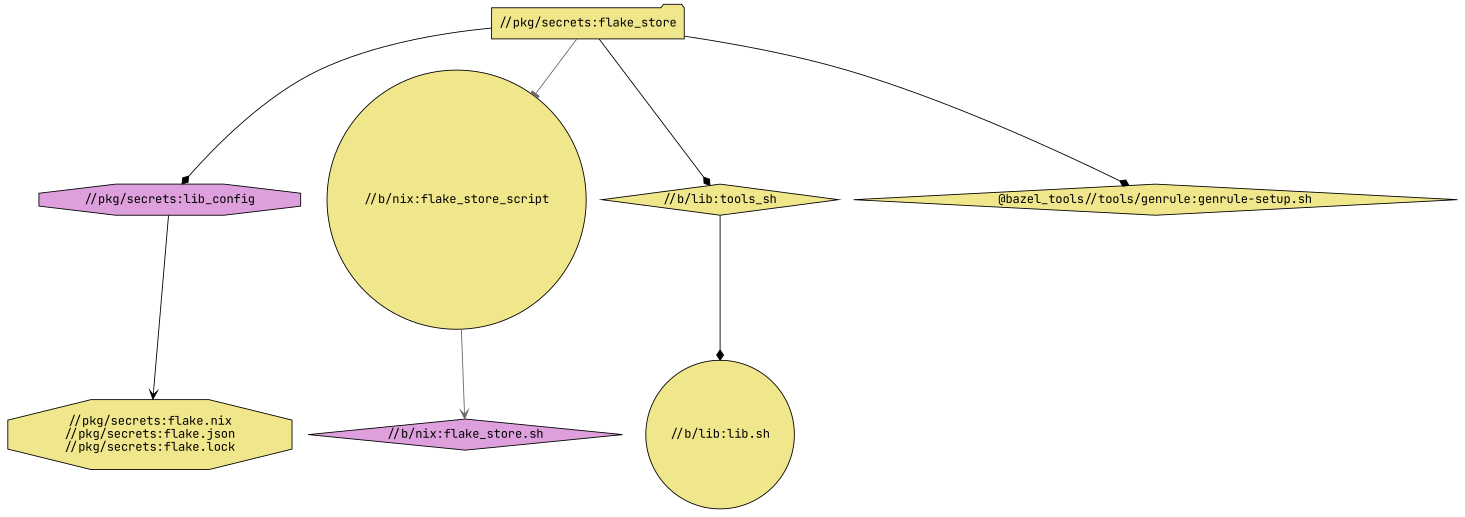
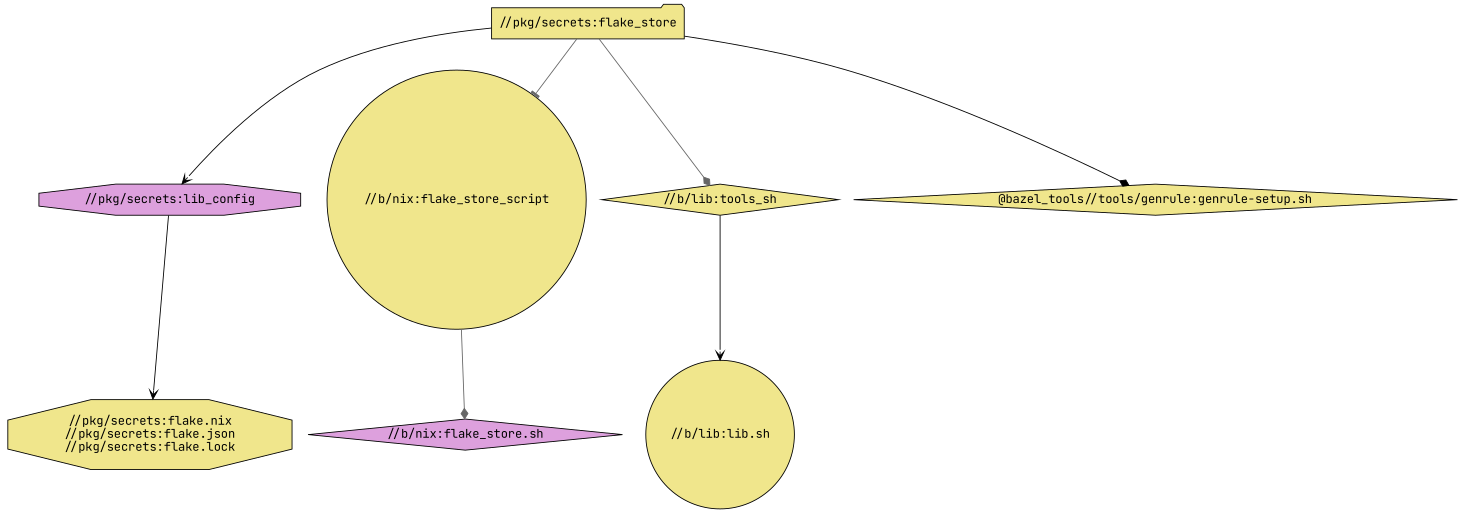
edge "//pkg/secrets:flake_store" -> "//pkg/secrets:lib_config": arrowhead diamond -> vee
edge "//pkg/secrets:flake_store" -> "//b/lib:tools_sh": color black -> gray40
edge "//b/lib:tools_sh" -> "//b/lib:lib.sh": arrowhead diamond -> vee
edge "//b/nix:flake_store_script" -> "//b/nix:flake_store.sh": arrowhead vee -> diamond
